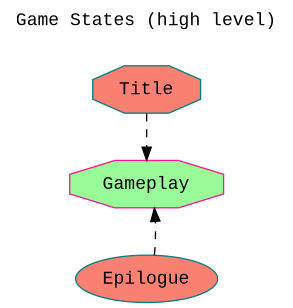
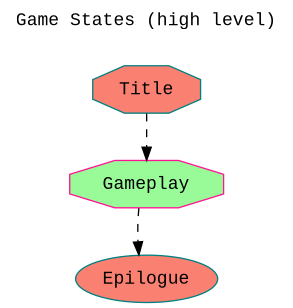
edge "Epilogue" -> "Gameplay": reversed
